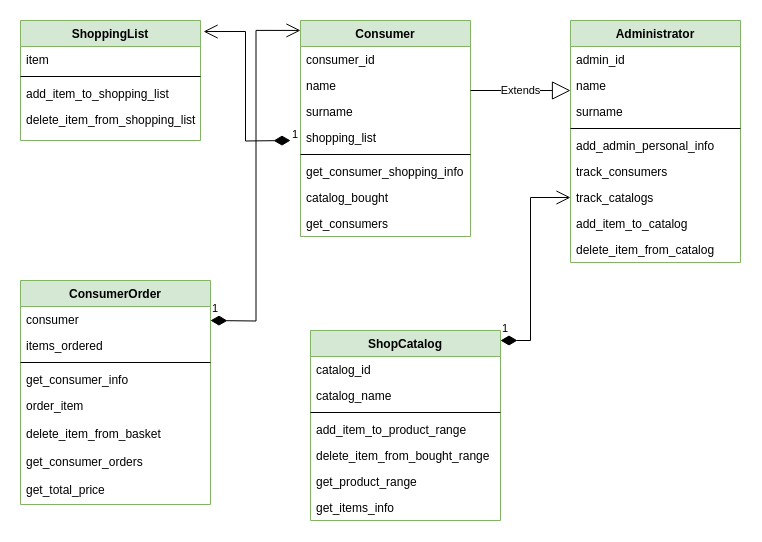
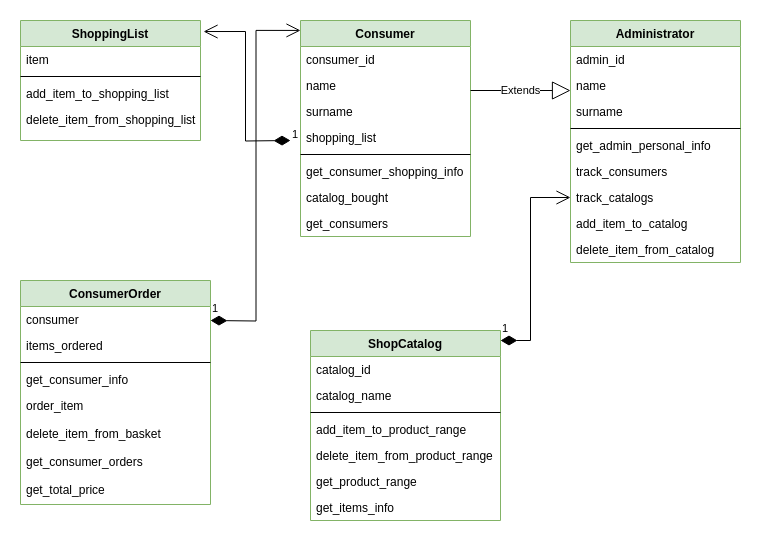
node "add_admin_personal_info": label "add_admin_personal_info" -> "get_admin_personal_info"
node "delete_item_from_bought_range": label "delete_item_from_bought_range" -> "delete_item_from_product_range"
